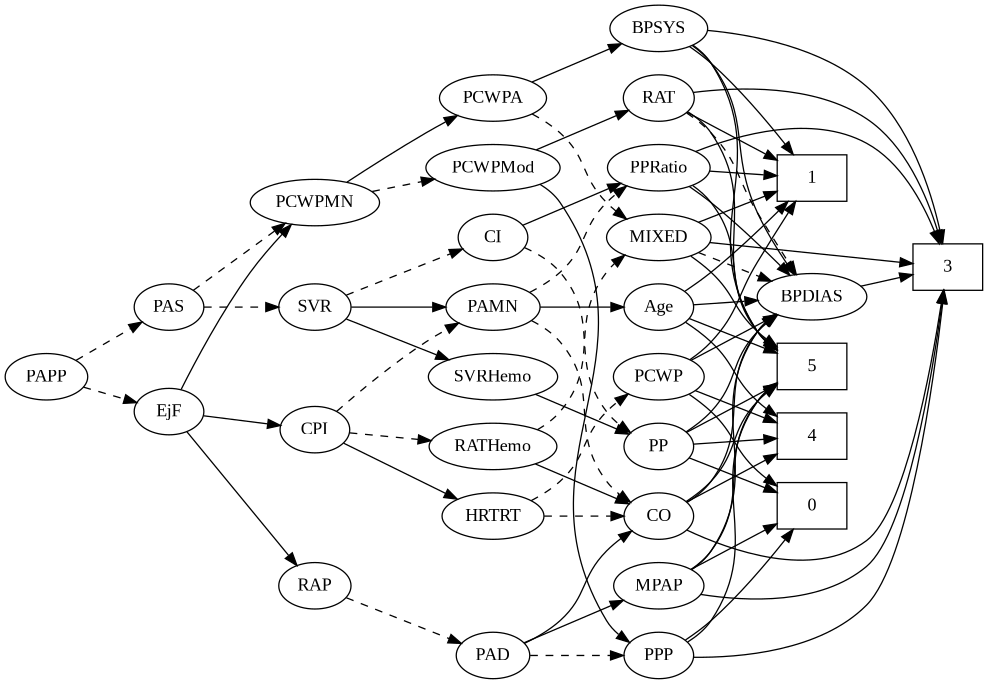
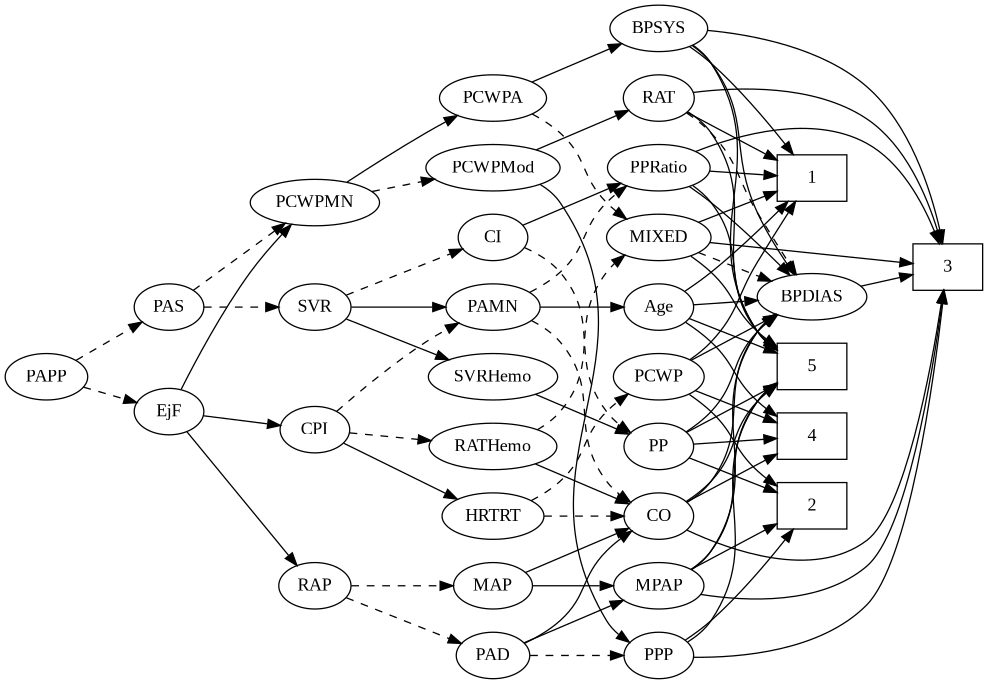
node "0": label "0" -> "2"
node "MAP": added
